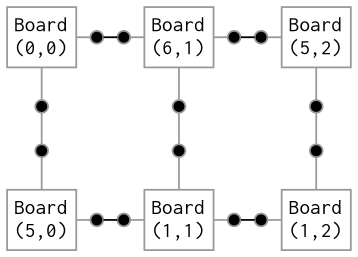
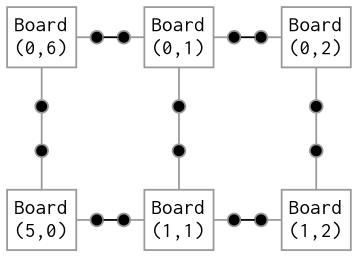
node "Board (0,0)": label "Board (0,0)" -> "Board (0,6)"
node "Board (6,1)": label "Board (6,1)" -> "Board (0,1)"
node "Board (5,2)": label "Board (5,2)" -> "Board (0,2)"
